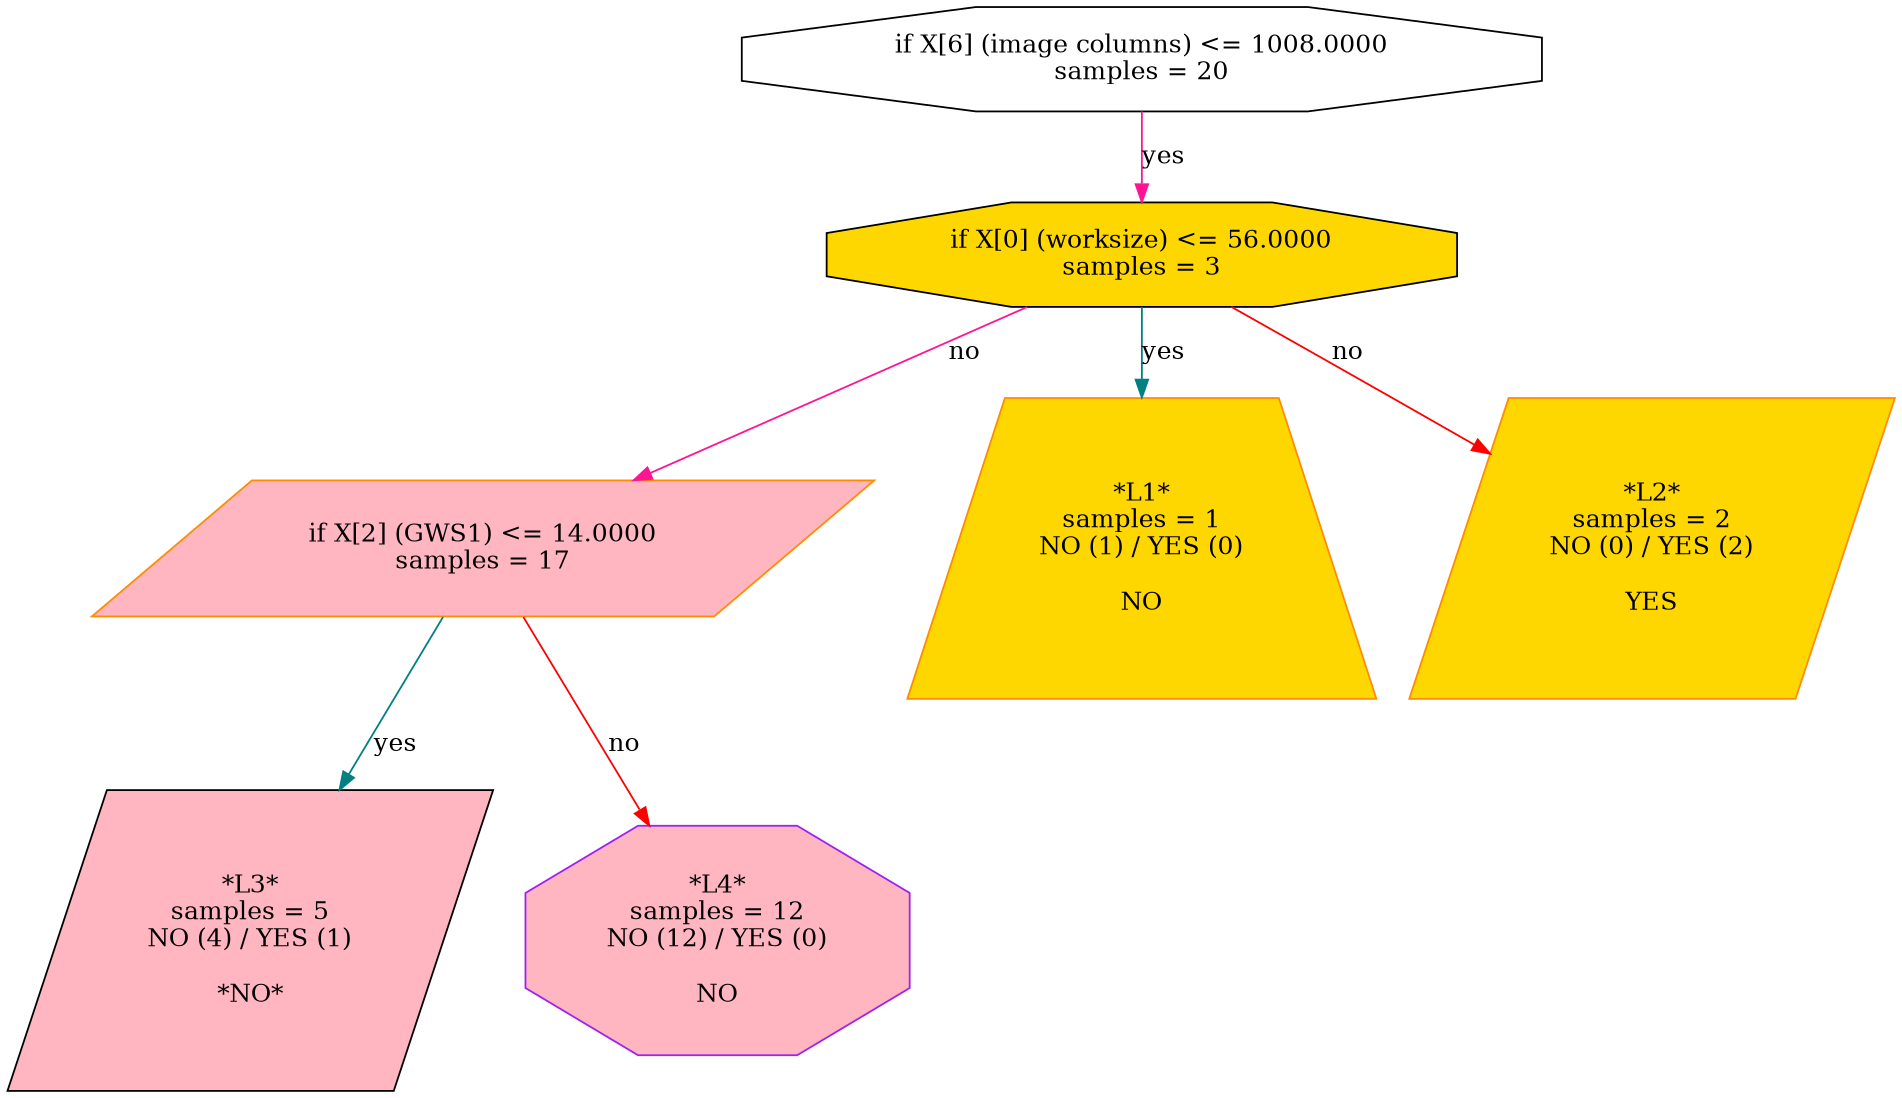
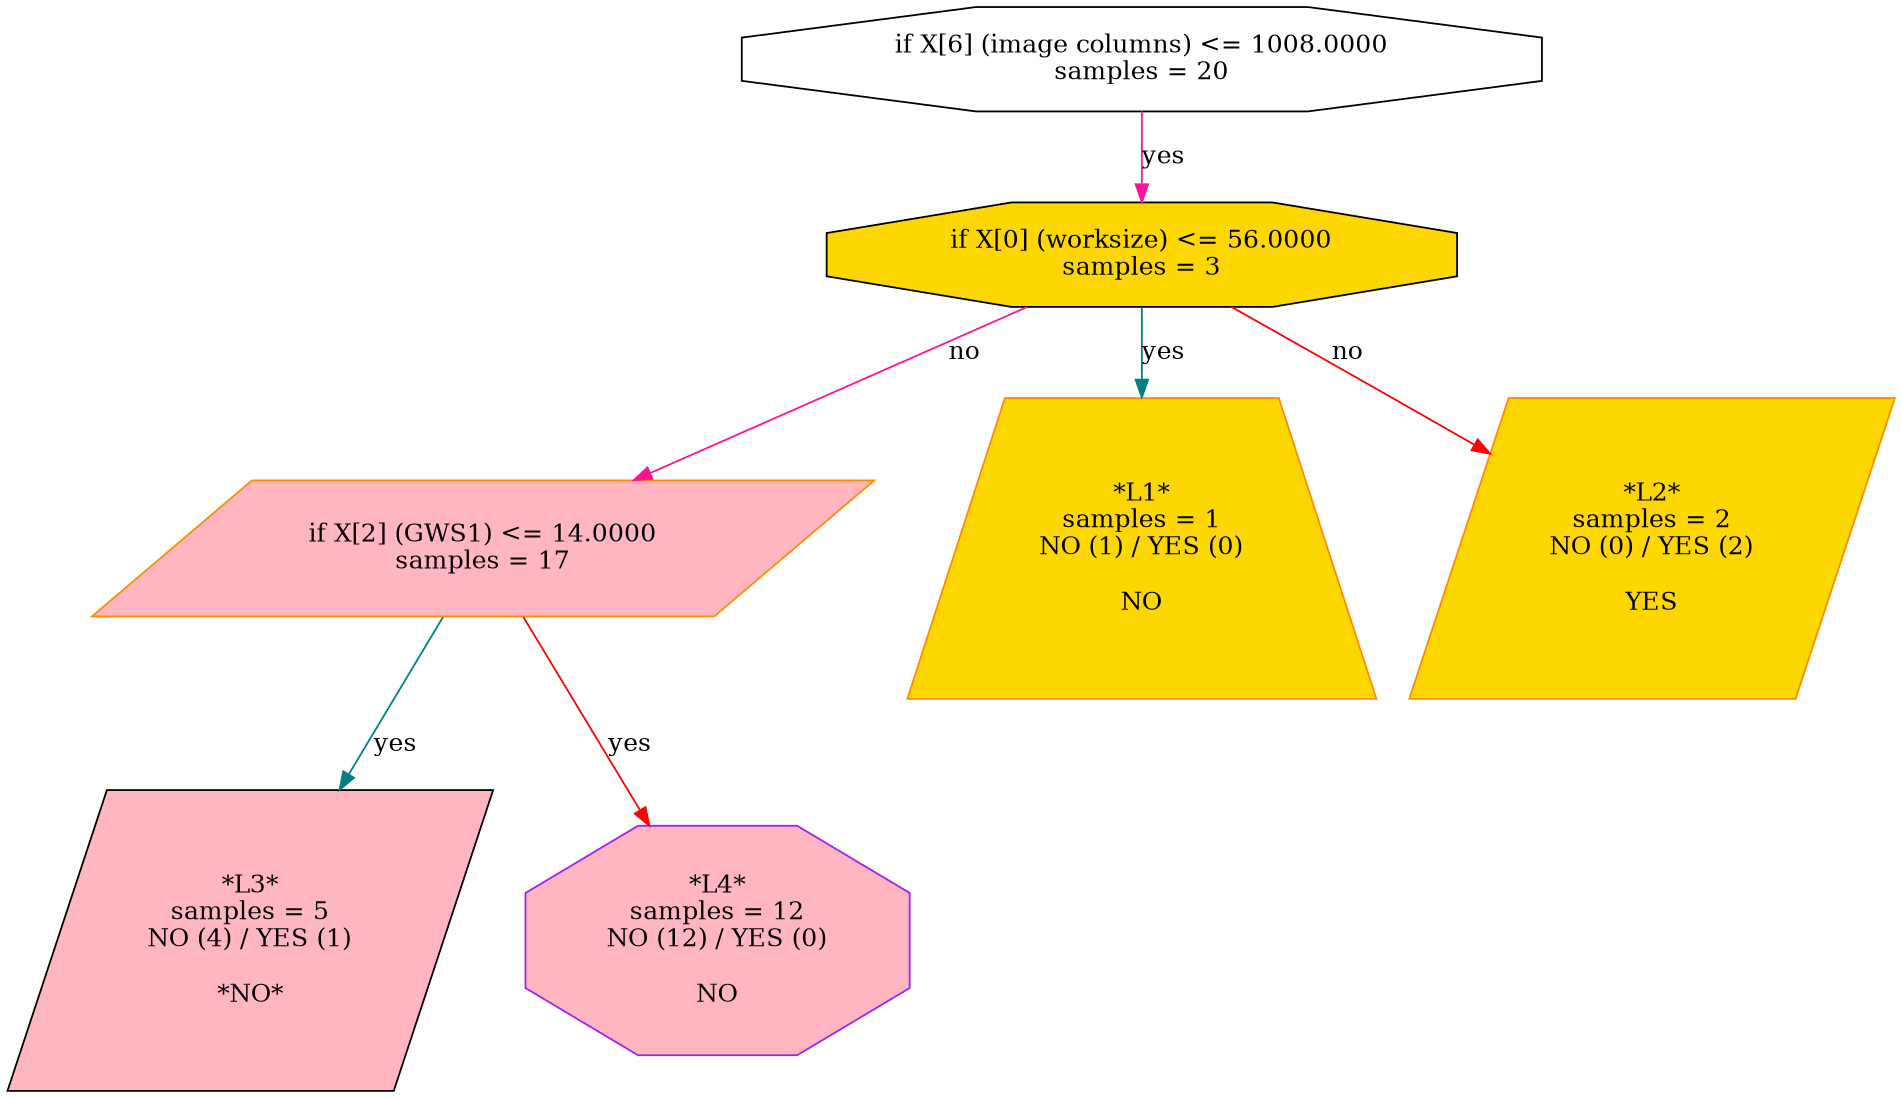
edge "if X[2] (GWS1) <= 14.0000 samples = 17" -> "*L4* samples = 12 NO (12) / YES (0) NO": label "no" -> "yes"
